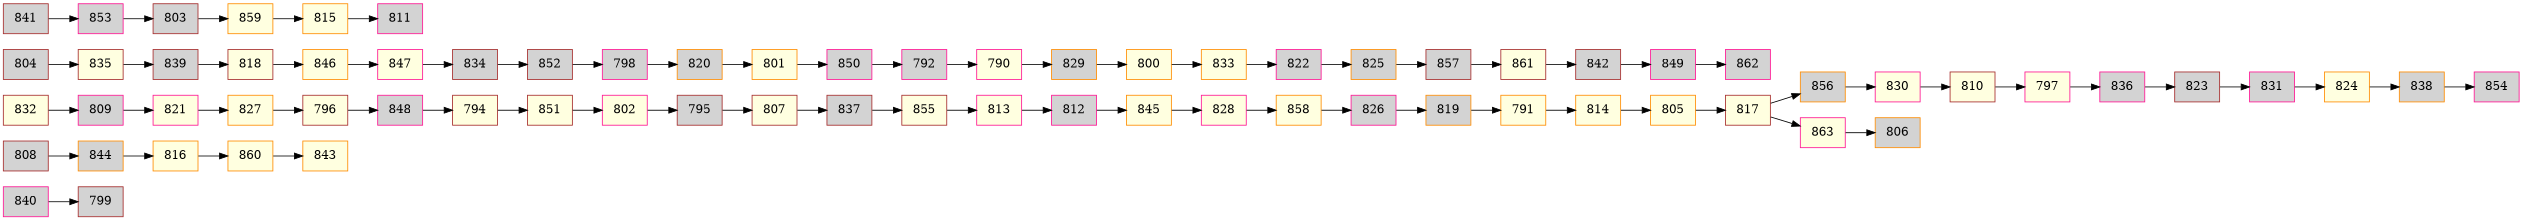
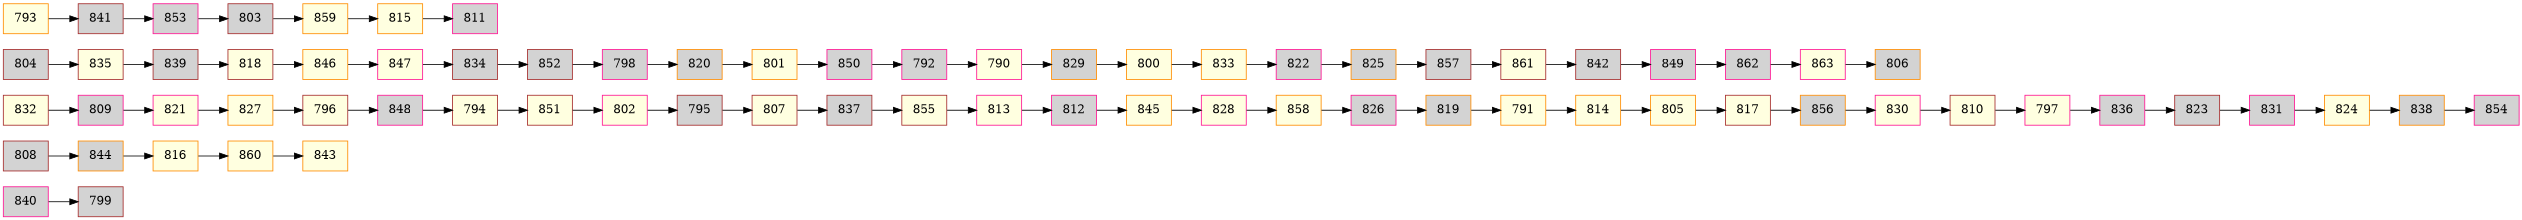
node "793": added
edge "817" -> "863": now "862" -> "863"
